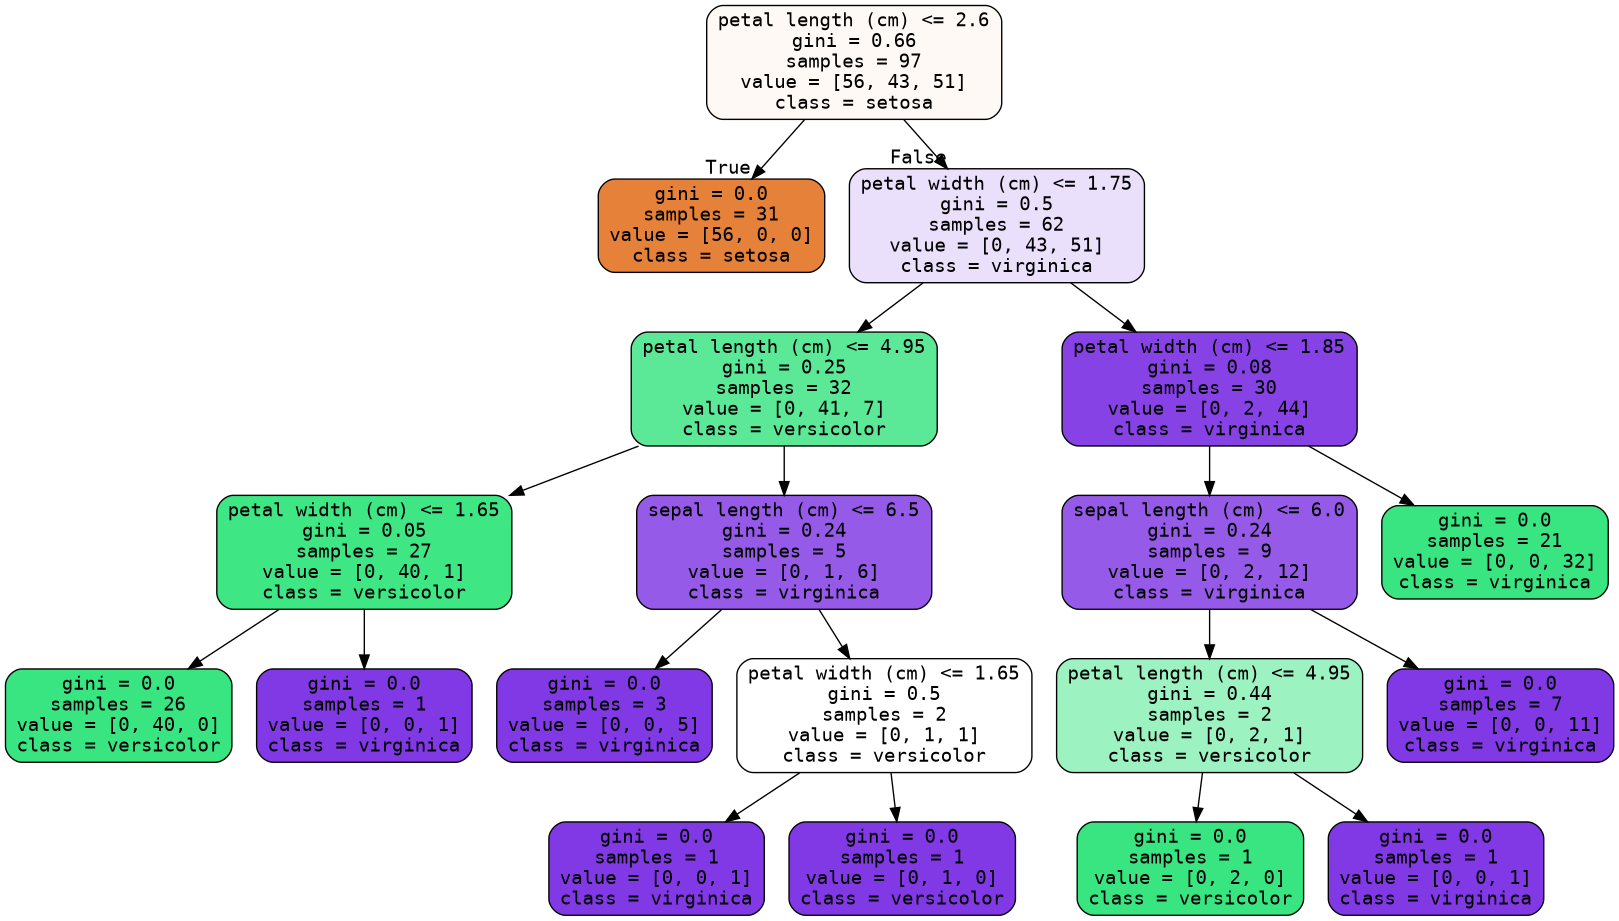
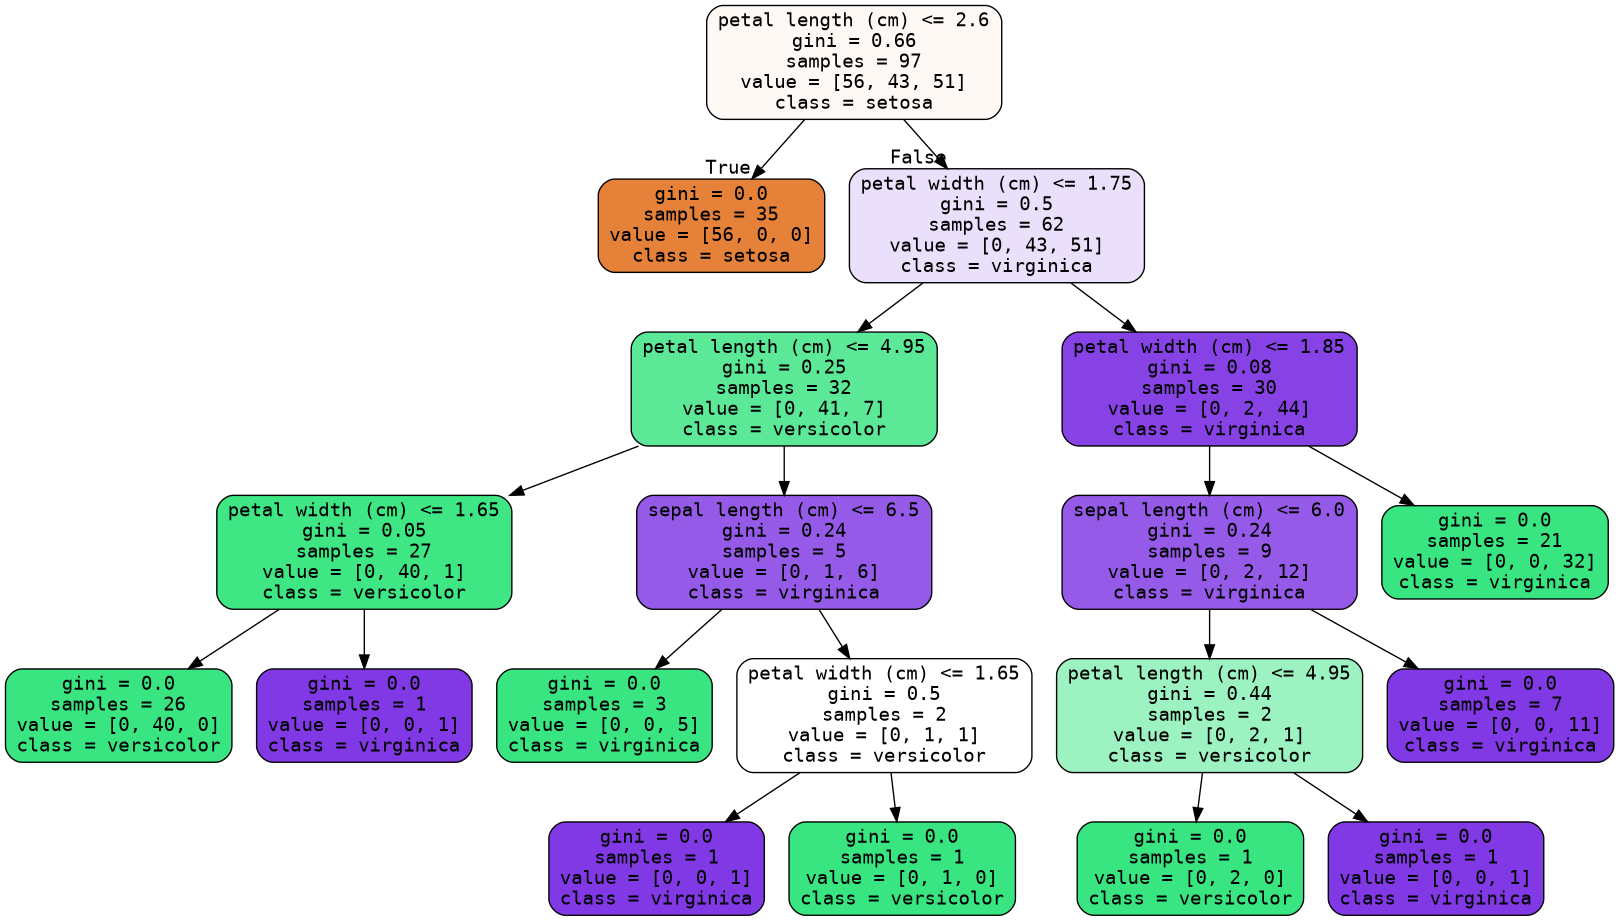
node "gini = 0.0 samples = 31 value = [56, 0, 0] class = setosa": label "gini = 0.0 samples = 31 value = [56, 0, 0] class = setosa" -> "gini = 0.0 samples = 35 value = [56, 0, 0] class = setosa"
node "gini = 0.0 samples = 3 value = [0, 0, 5] class = virginica": fillcolor #8139e5 -> #39e581
node "gini = 0.0 samples = 1 value = [0, 1, 0] class = versicolor": fillcolor #8139e5 -> #39e581
